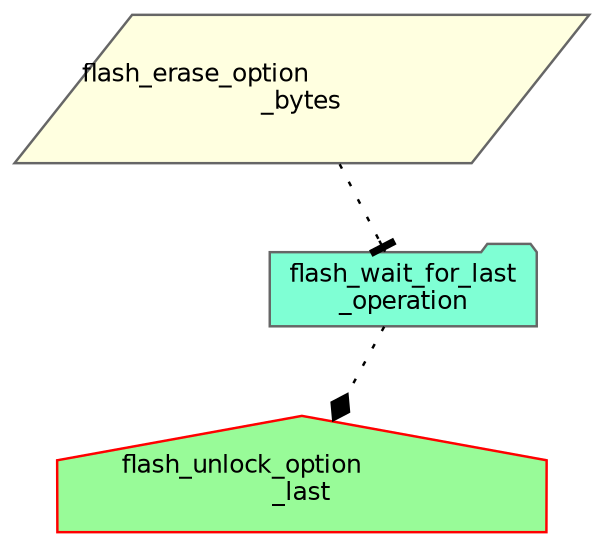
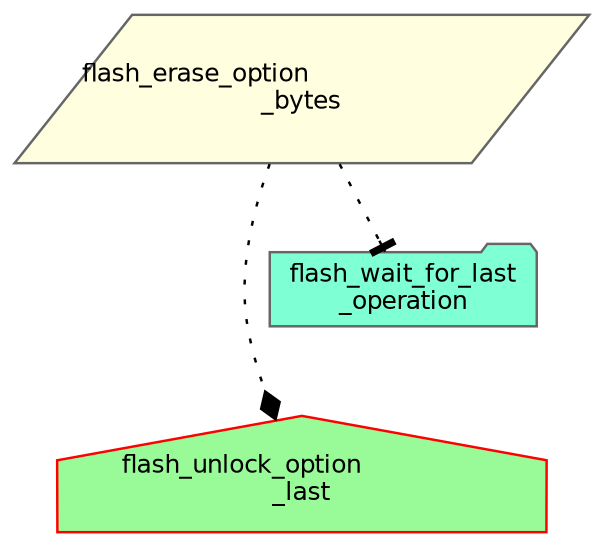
edge "flash_wait_for_last _operation" -> "flash_unlock_option _last": now "flash_erase_option _bytes" -> "flash_unlock_option _last"
